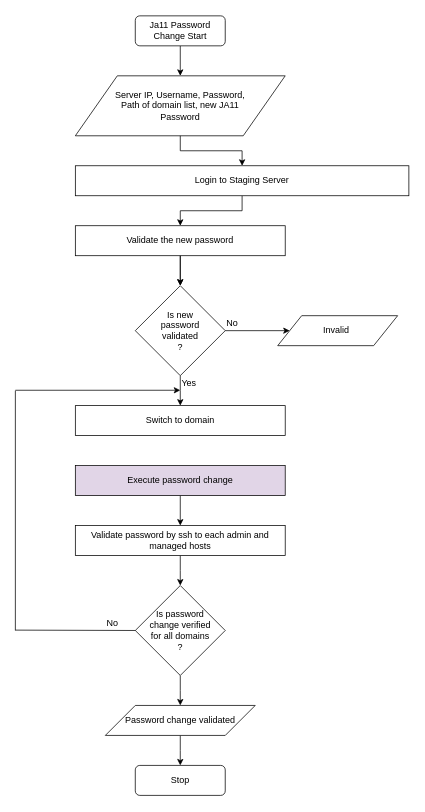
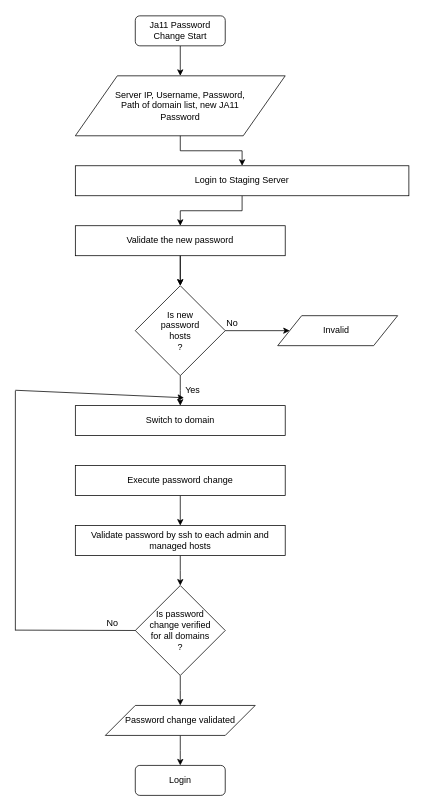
node "Is new password validated ?": label "Is new password validated ?" -> "Is new password hosts ?"
node "Yes": moved (195, 383) -> (199, 390)
node "Execute password change": fillcolor #e1d5e7 -> #ffffff
node "Stop": label "Stop" -> "Login"
